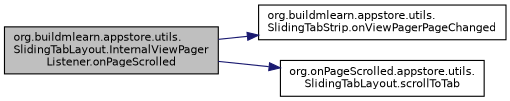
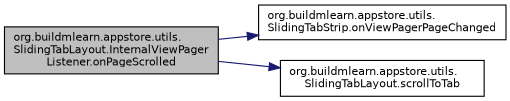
node "org.onPageScrolled.appstore.utils. SlidingTabLayout.scrollToTab": label "org.onPageScrolled.appstore.utils. SlidingTabLayout.scrollToTab" -> "org.buildmlearn.appstore.utils. SlidingTabLayout.scrollToTab"
